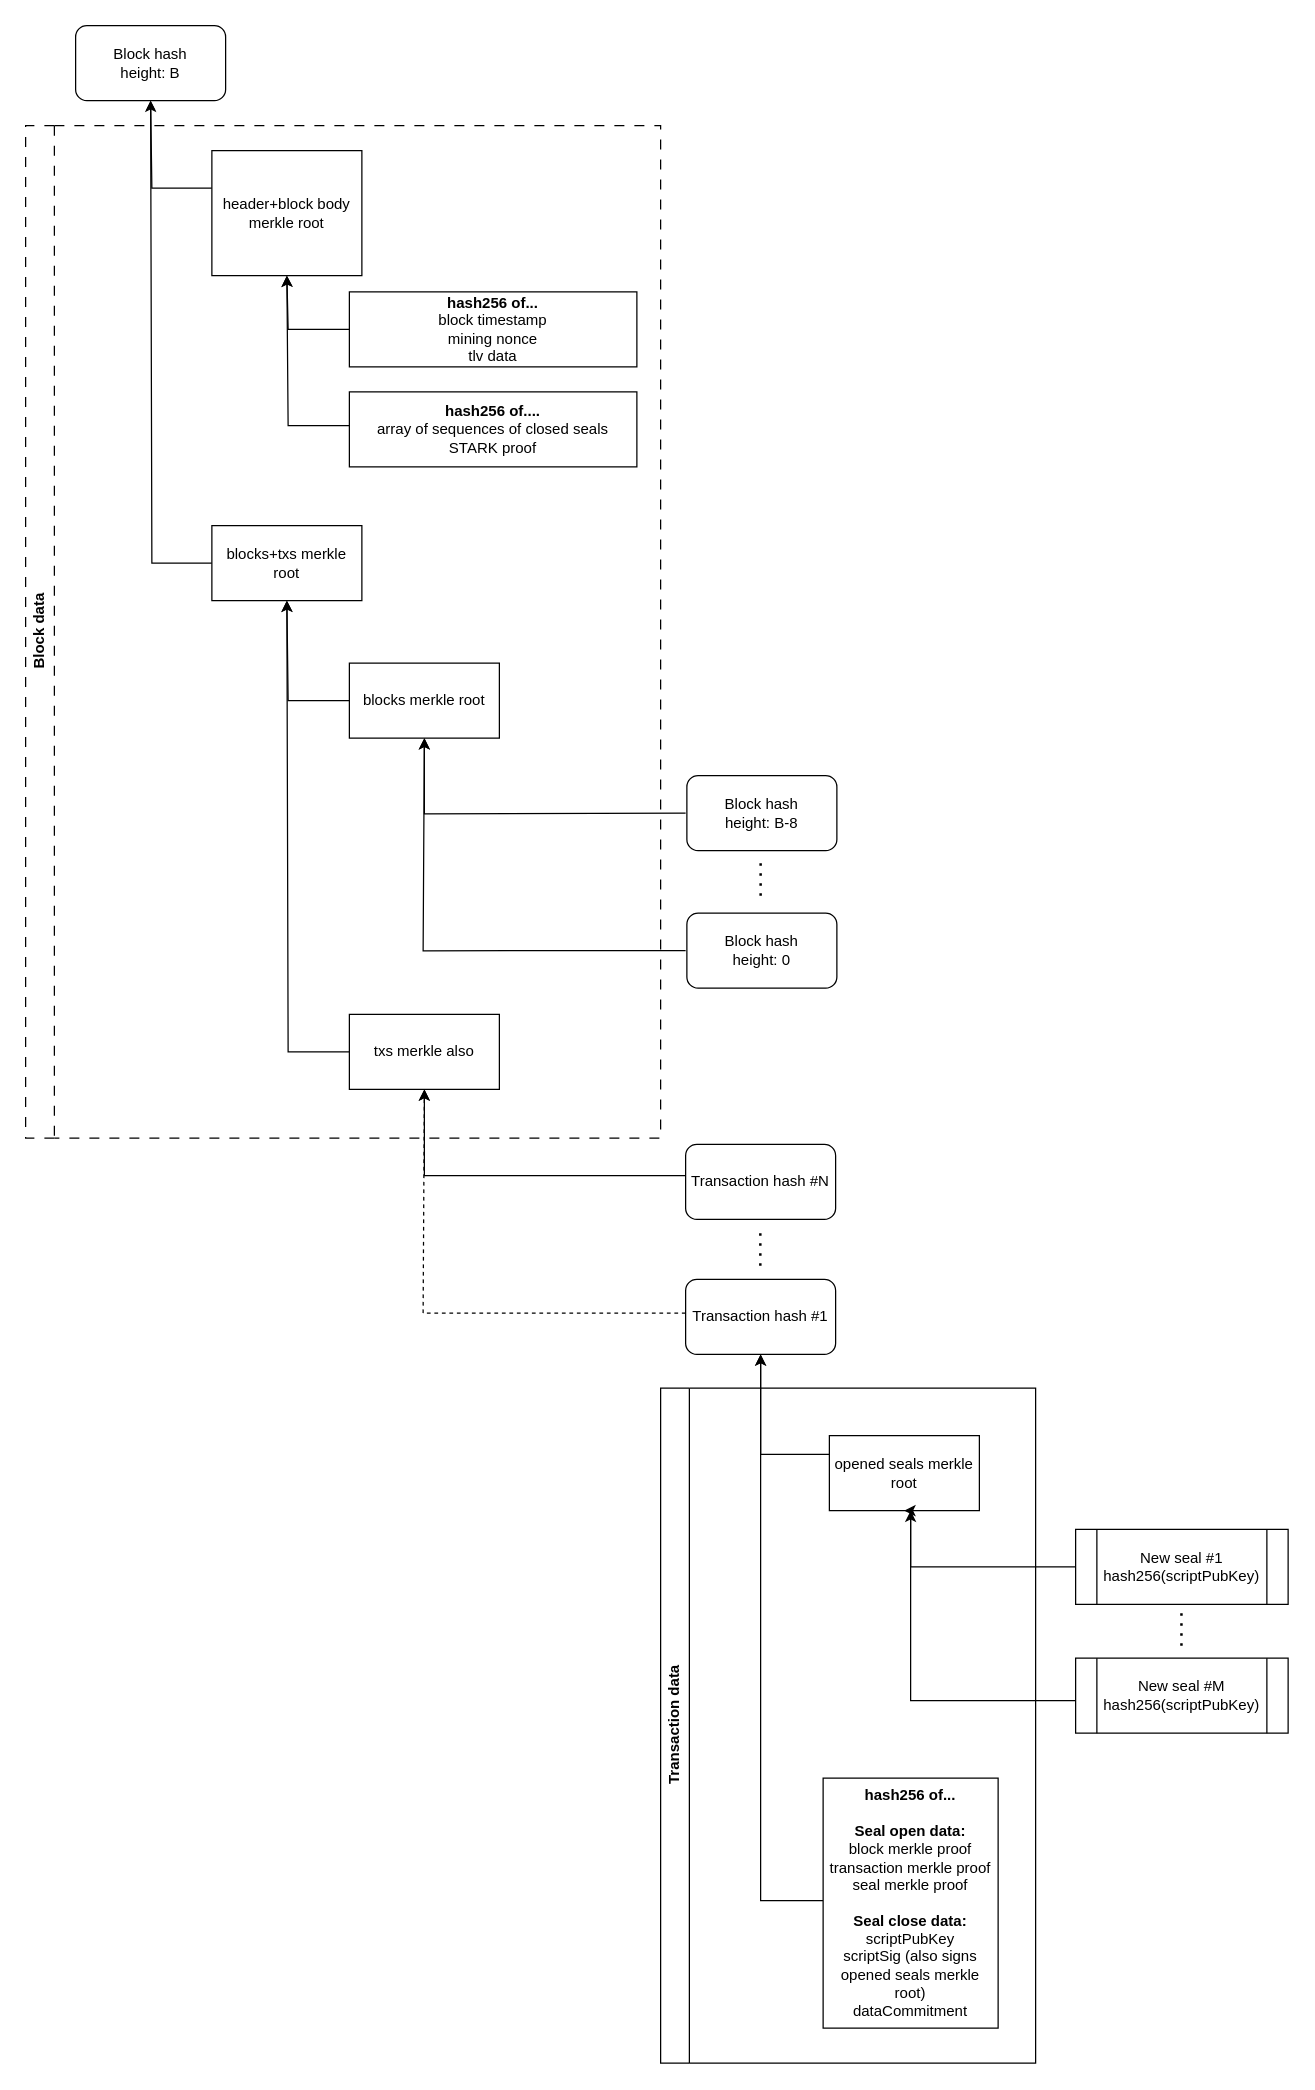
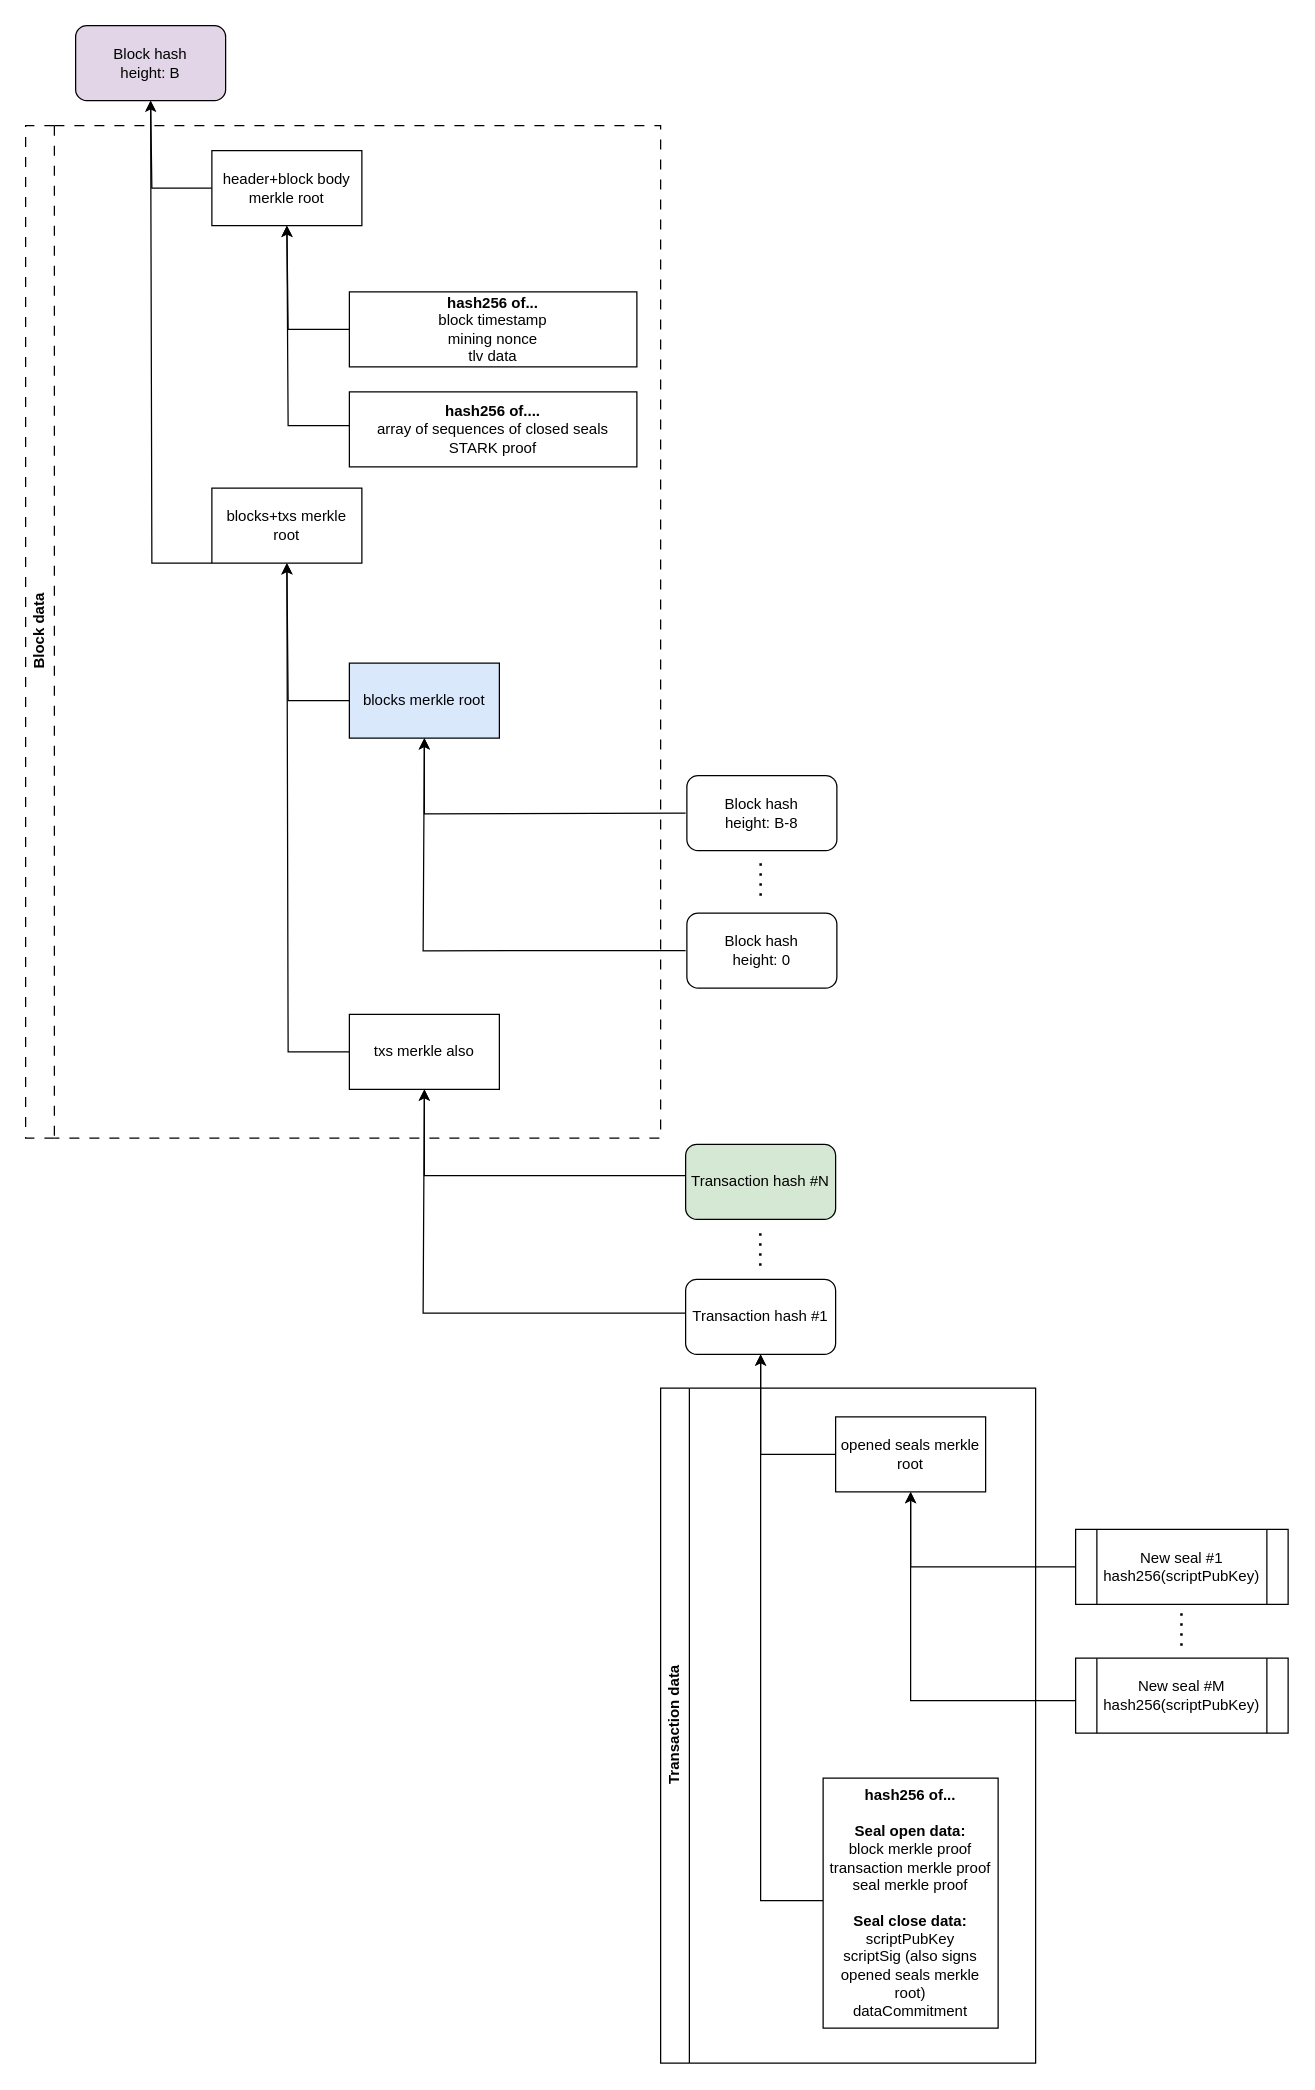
node "Block hash height: B": fillcolor #ffffff -> #e1d5e7
node "header+block body merkle root": size 150x125 -> 150x75
node "blocks+txs merkle root": moved (287, 563) -> (287, 526)
node "blocks merkle root": fillcolor #ffffff -> #dae8fc
node "Transaction hash #N": fillcolor #ffffff -> #d5e8d4
edge "Transaction hash #1" -> "txs merkle also": style dashed -> solid
node "opened seals merkle root": moved (904, 1473) -> (911, 1454)
